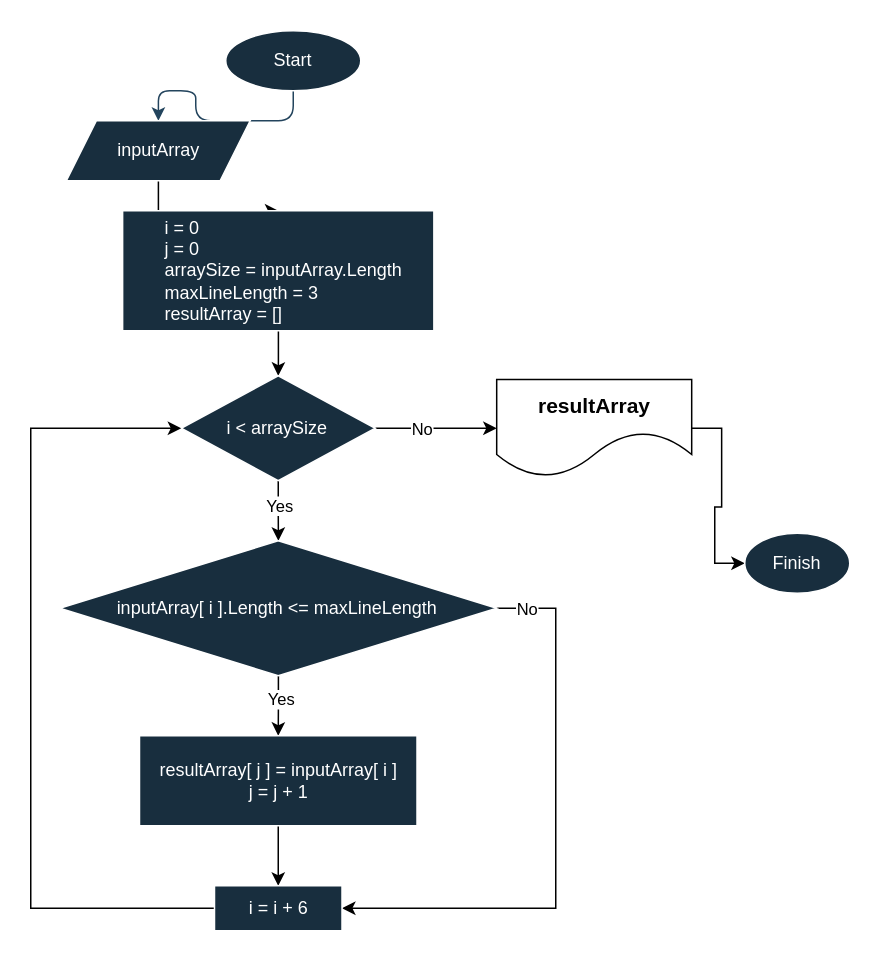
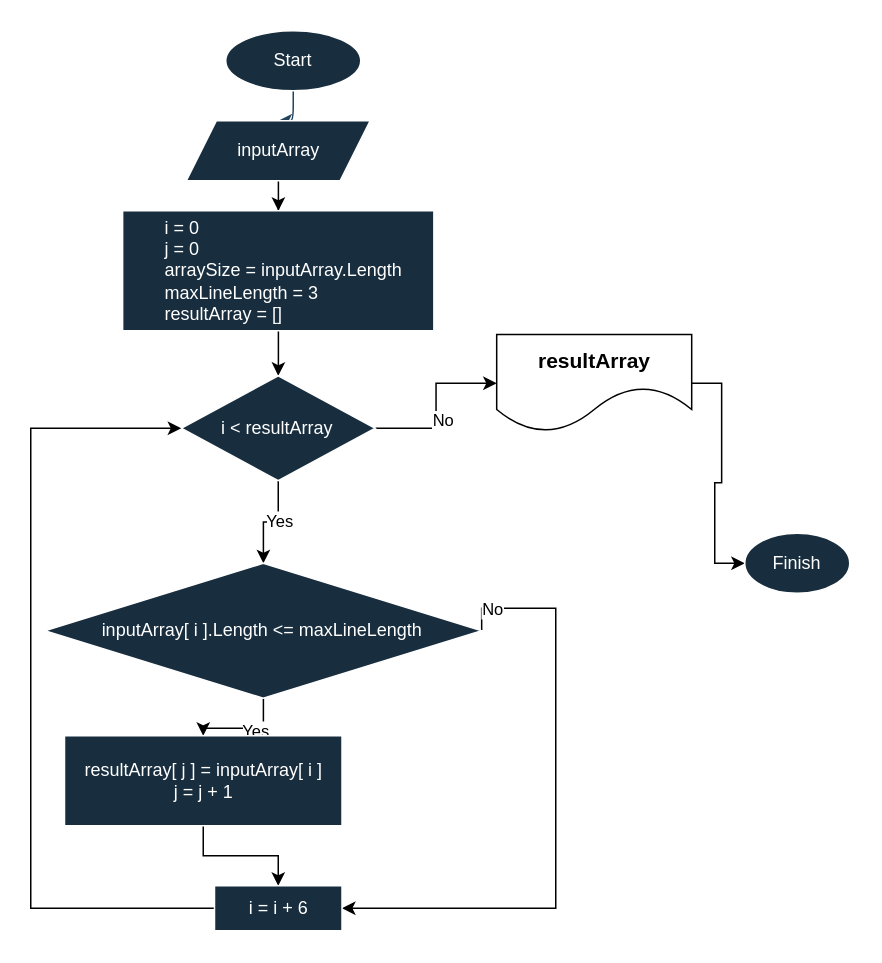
node "inputArray": moved (158, 151) -> (278, 151)
node "i < arraySize": label "i < arraySize" -> "i < resultArray"
node "resultArray": moved (594, 428) -> (594, 383)
node "inputArray[ i ].Length <= maxLineLength": moved (278, 608) -> (263, 631)
node "resultArray[ j ] = inputArray[ i ] j = j + 1": moved (278, 781) -> (203, 781)
